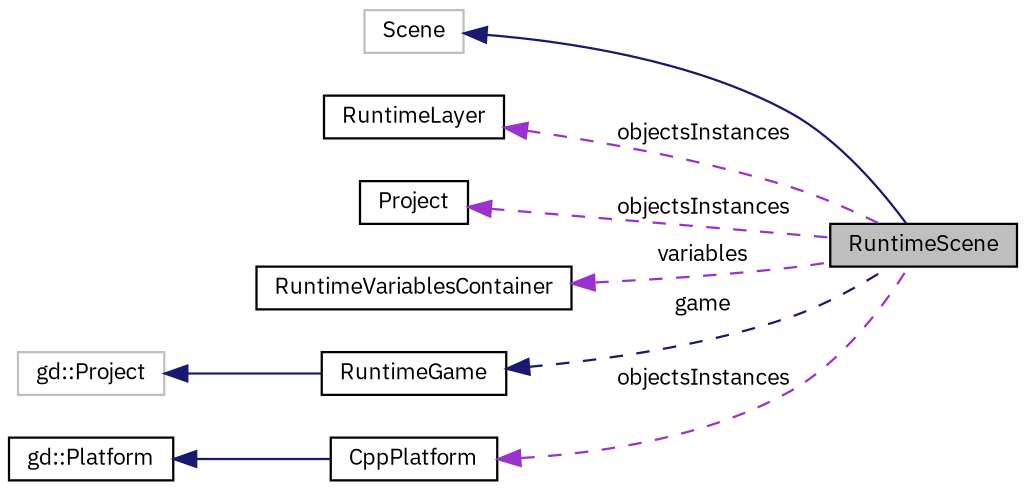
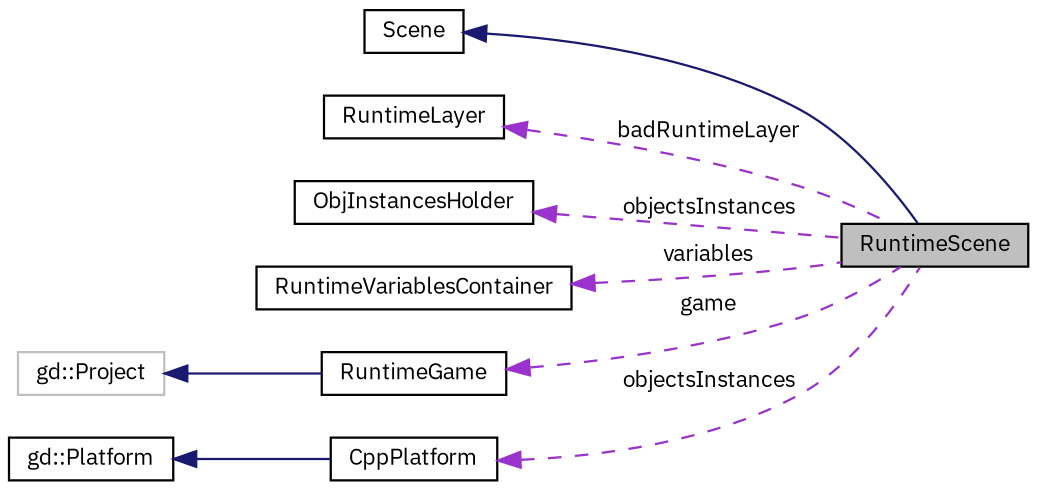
node "Scene": color grey75 -> black
edge "RuntimeScene" -> "RuntimeLayer": label " objectsInstances" -> " badRuntimeLayer"
node "Project": label "Project" -> "ObjInstancesHolder"
edge "RuntimeScene" -> "RuntimeGame": color midnightblue -> darkorchid3
